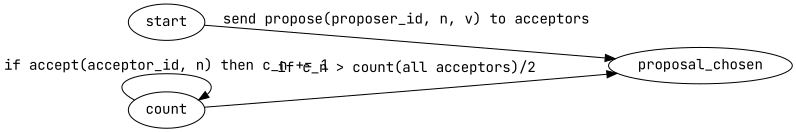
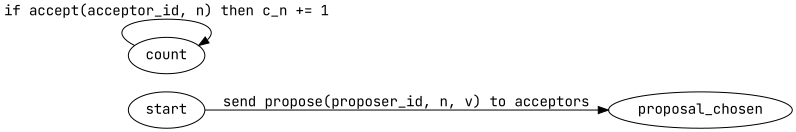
edge "count" -> "proposal_chosen": removed, label "if c_n > count(all acceptors)/2"
